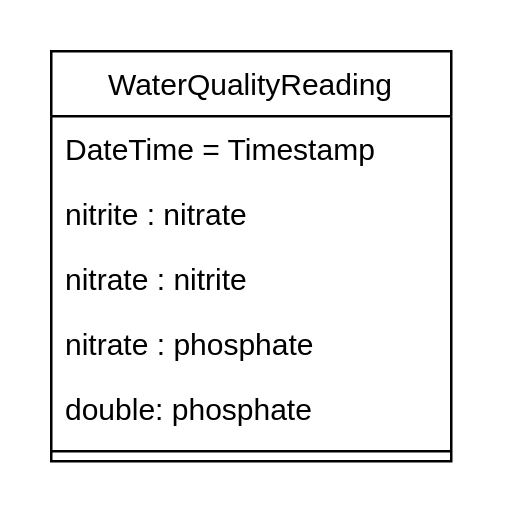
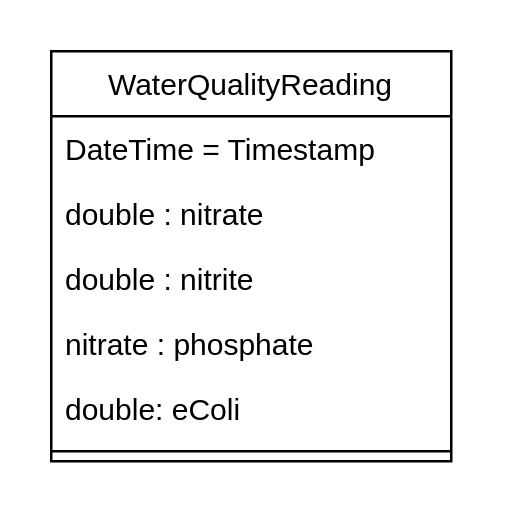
node "nitrite : nitrate": label "nitrite : nitrate" -> "double : nitrate"
node "nitrate : nitrite": label "nitrate : nitrite" -> "double : nitrite"
node "double: phosphate": label "double: phosphate" -> "double: eColi"
